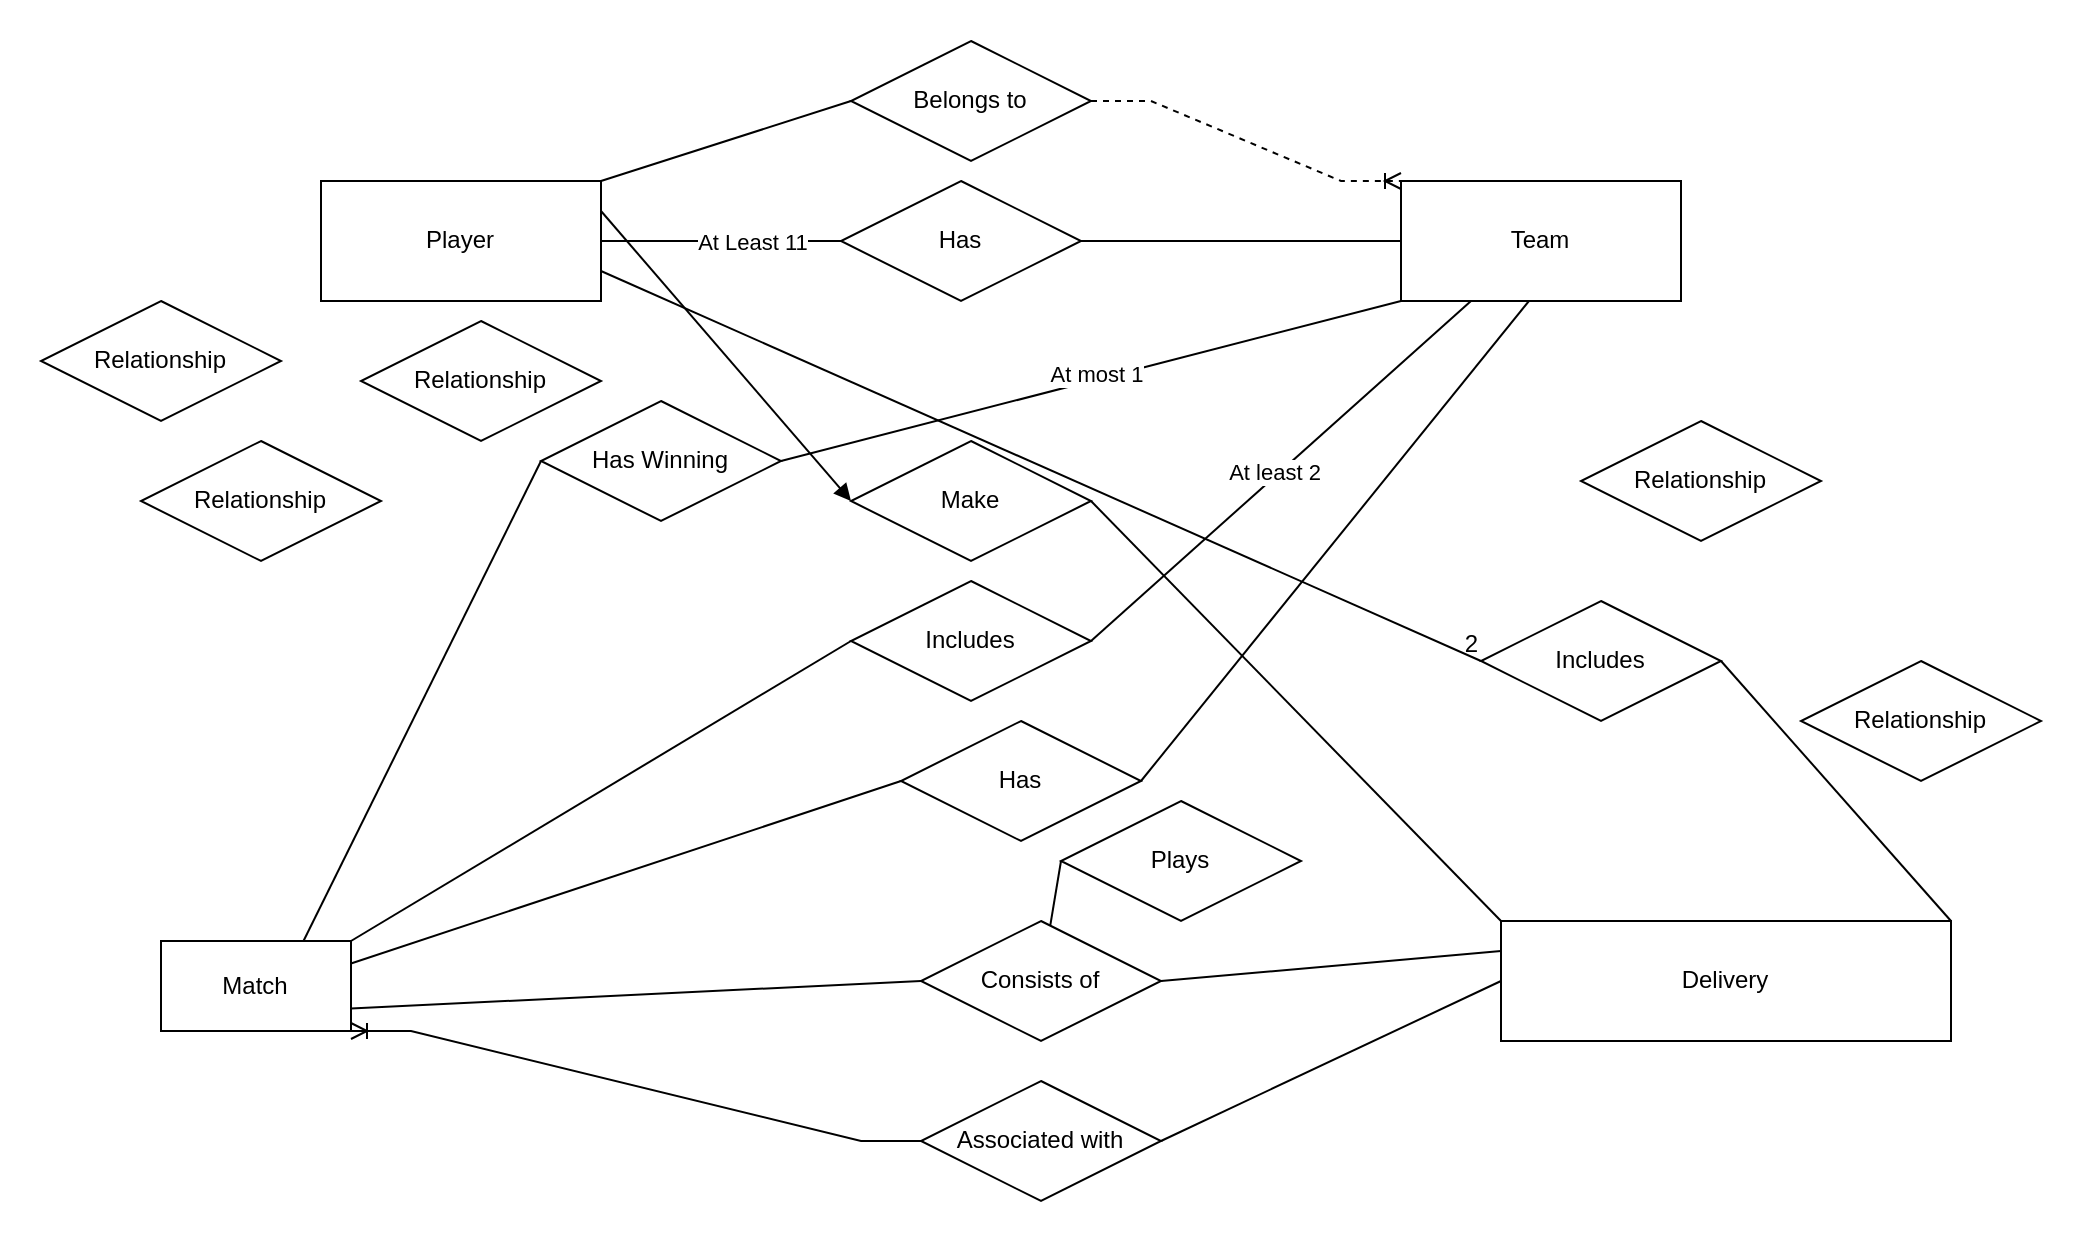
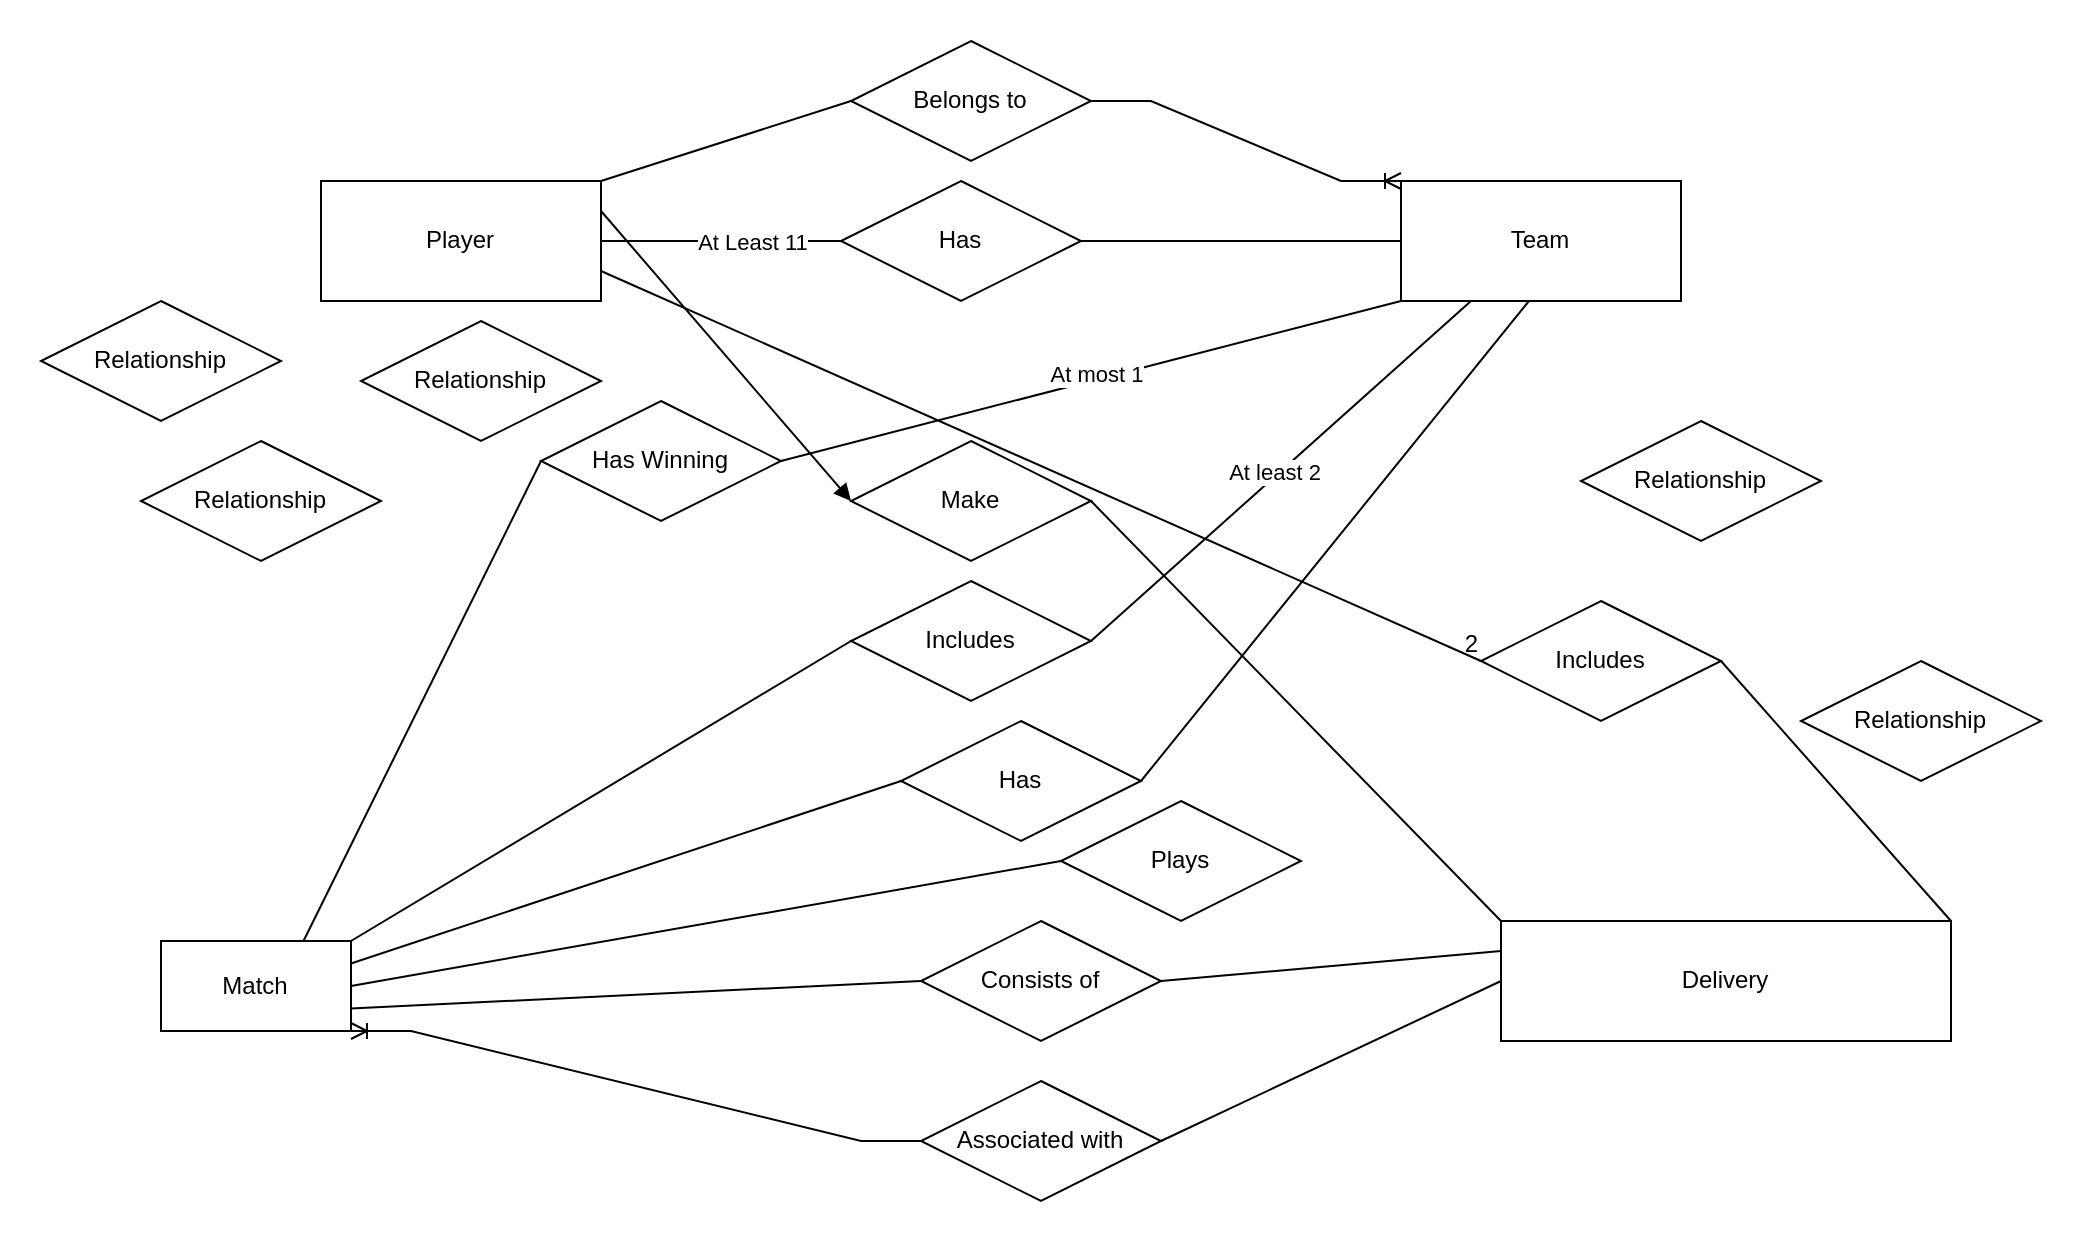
edge "Belongs to" -> "Team": style dashed -> solid
edge "Plays" -- "Consists of": now "Plays" -- "Match"
